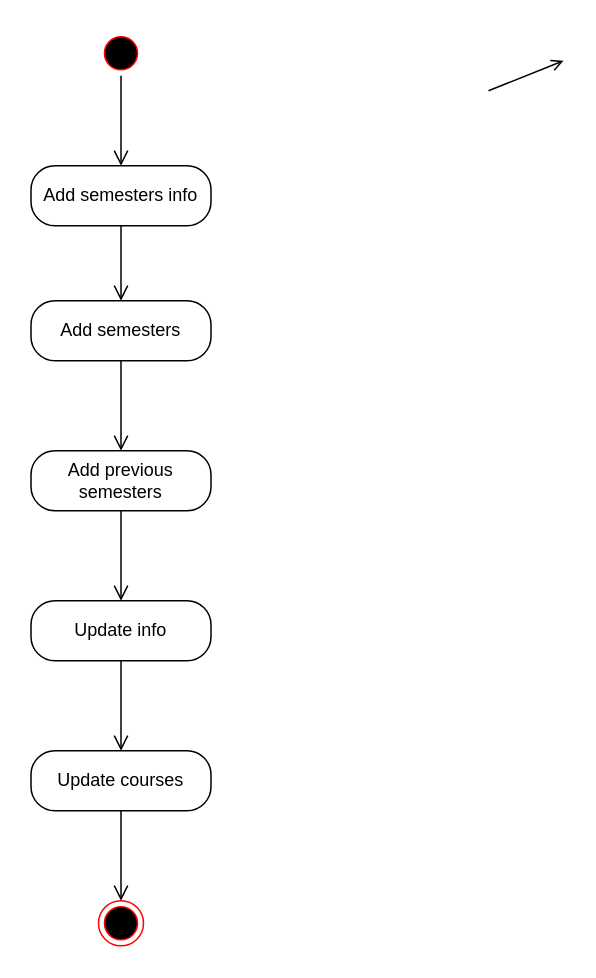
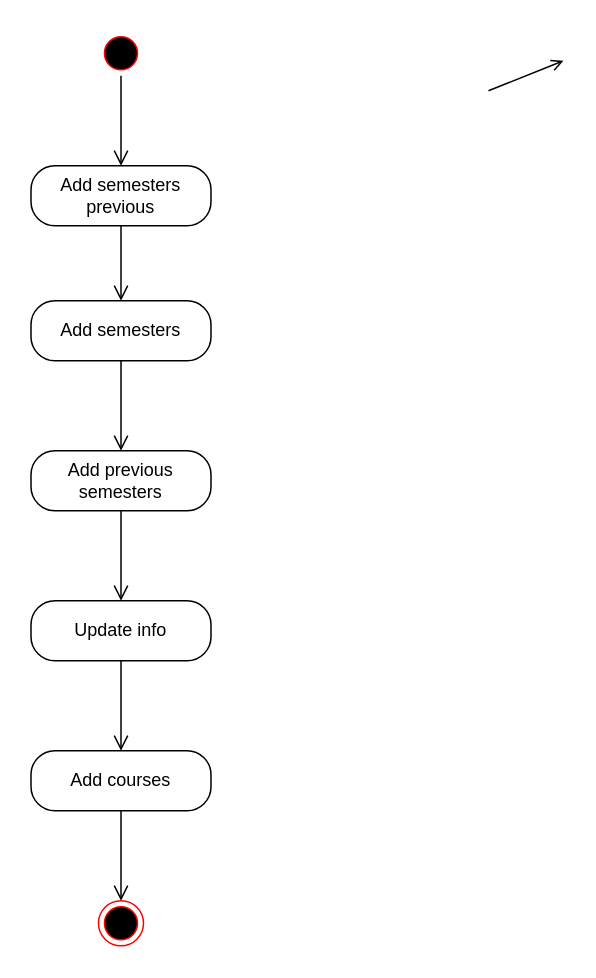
node "Add semesters info": label "Add semesters info" -> "Add semesters previous"
node "Update courses": label "Update courses" -> "Add courses"
